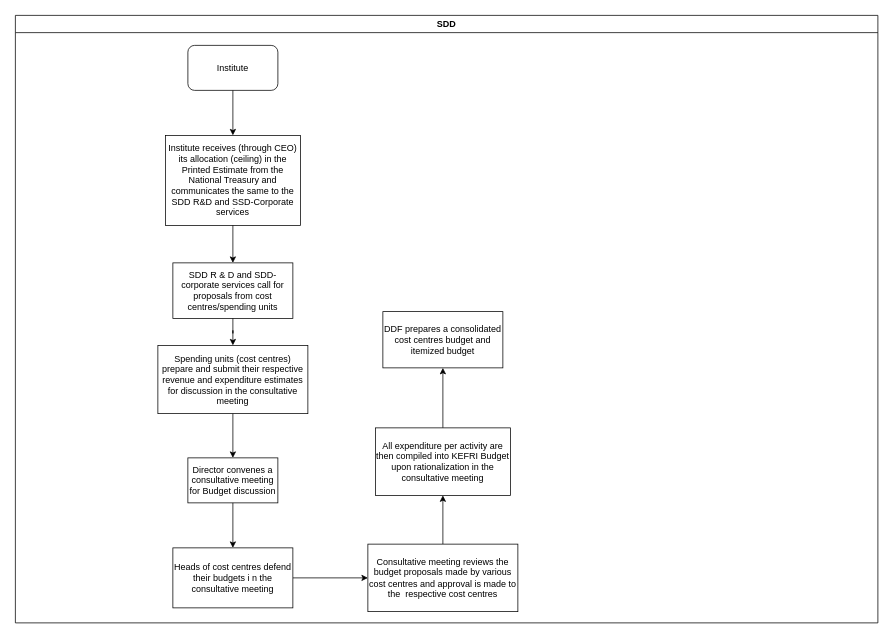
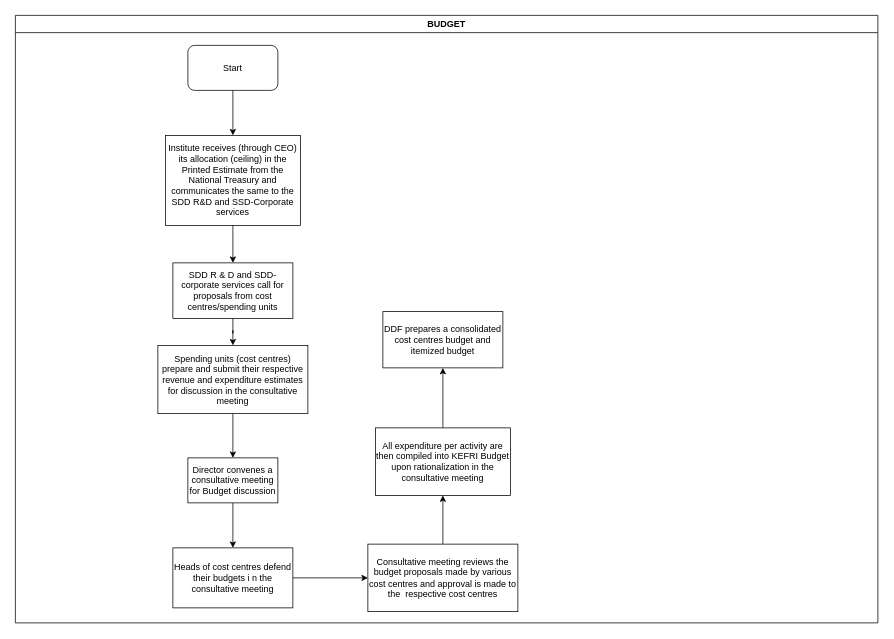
node "SDD": label "SDD" -> "BUDGET"
node "Institute": label "Institute" -> "Start"
